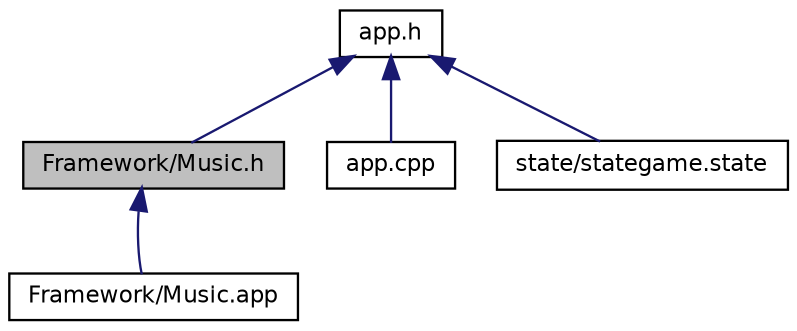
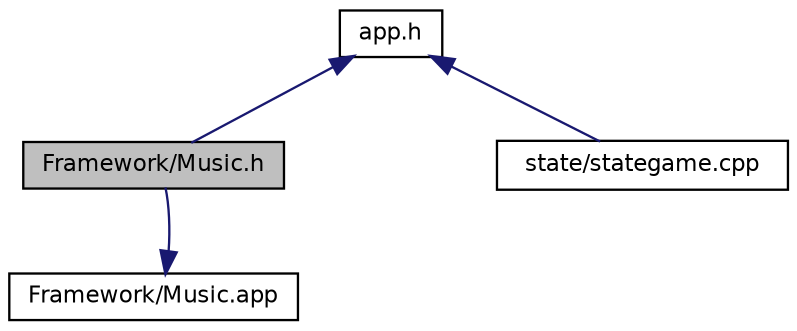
node "app.cpp": removed
node "state/stategame.state": label "state/stategame.state" -> "state/stategame.cpp"
edge "Framework/Music.app" -> "Framework/Music.h": reversed
